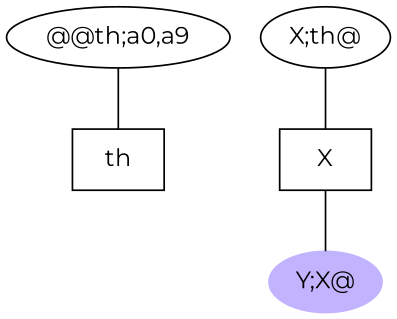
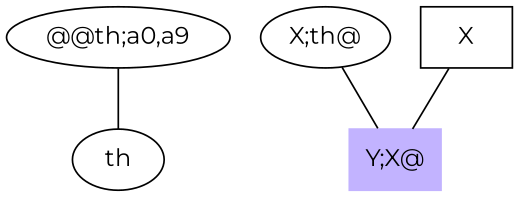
edge "X;th@" -- "X": now "X;th@" -- "Y;X@"
node "th": shape box -> ellipse
node "Y;X@": shape ellipse -> box
